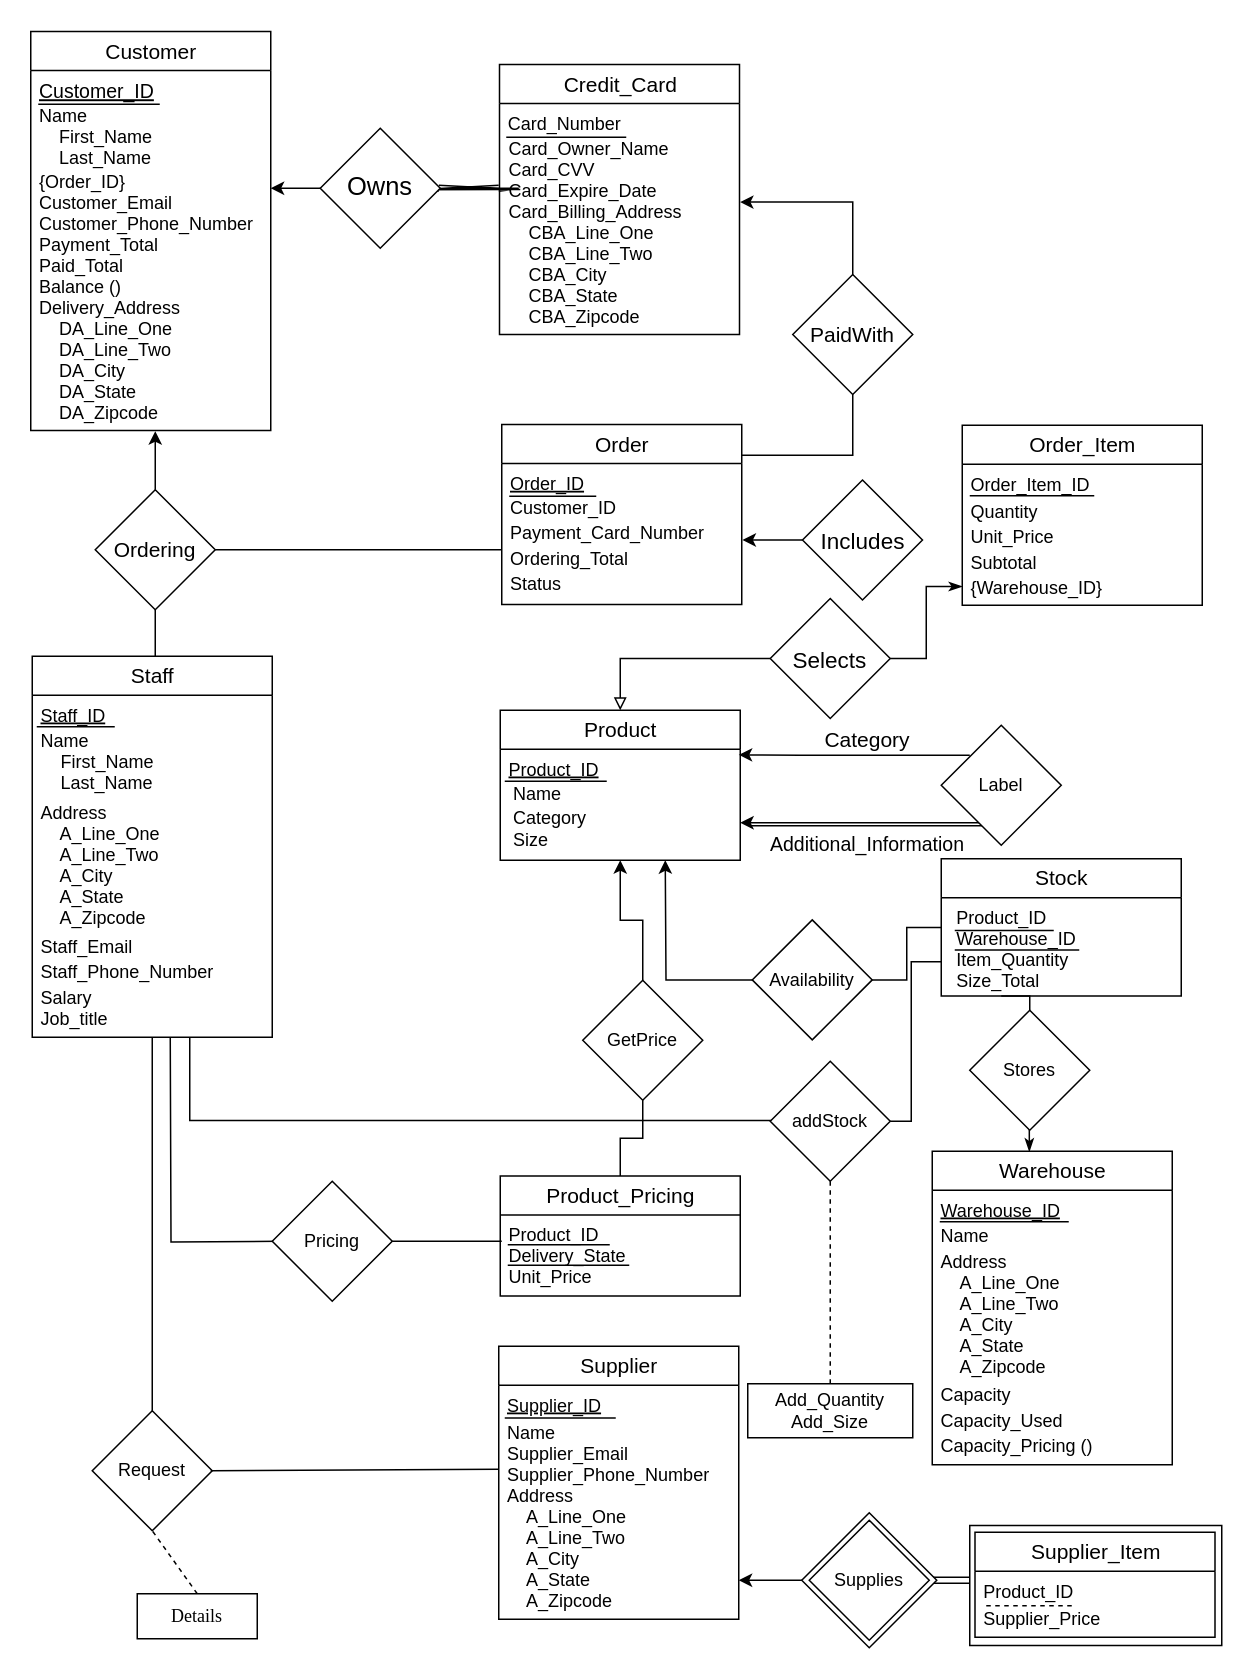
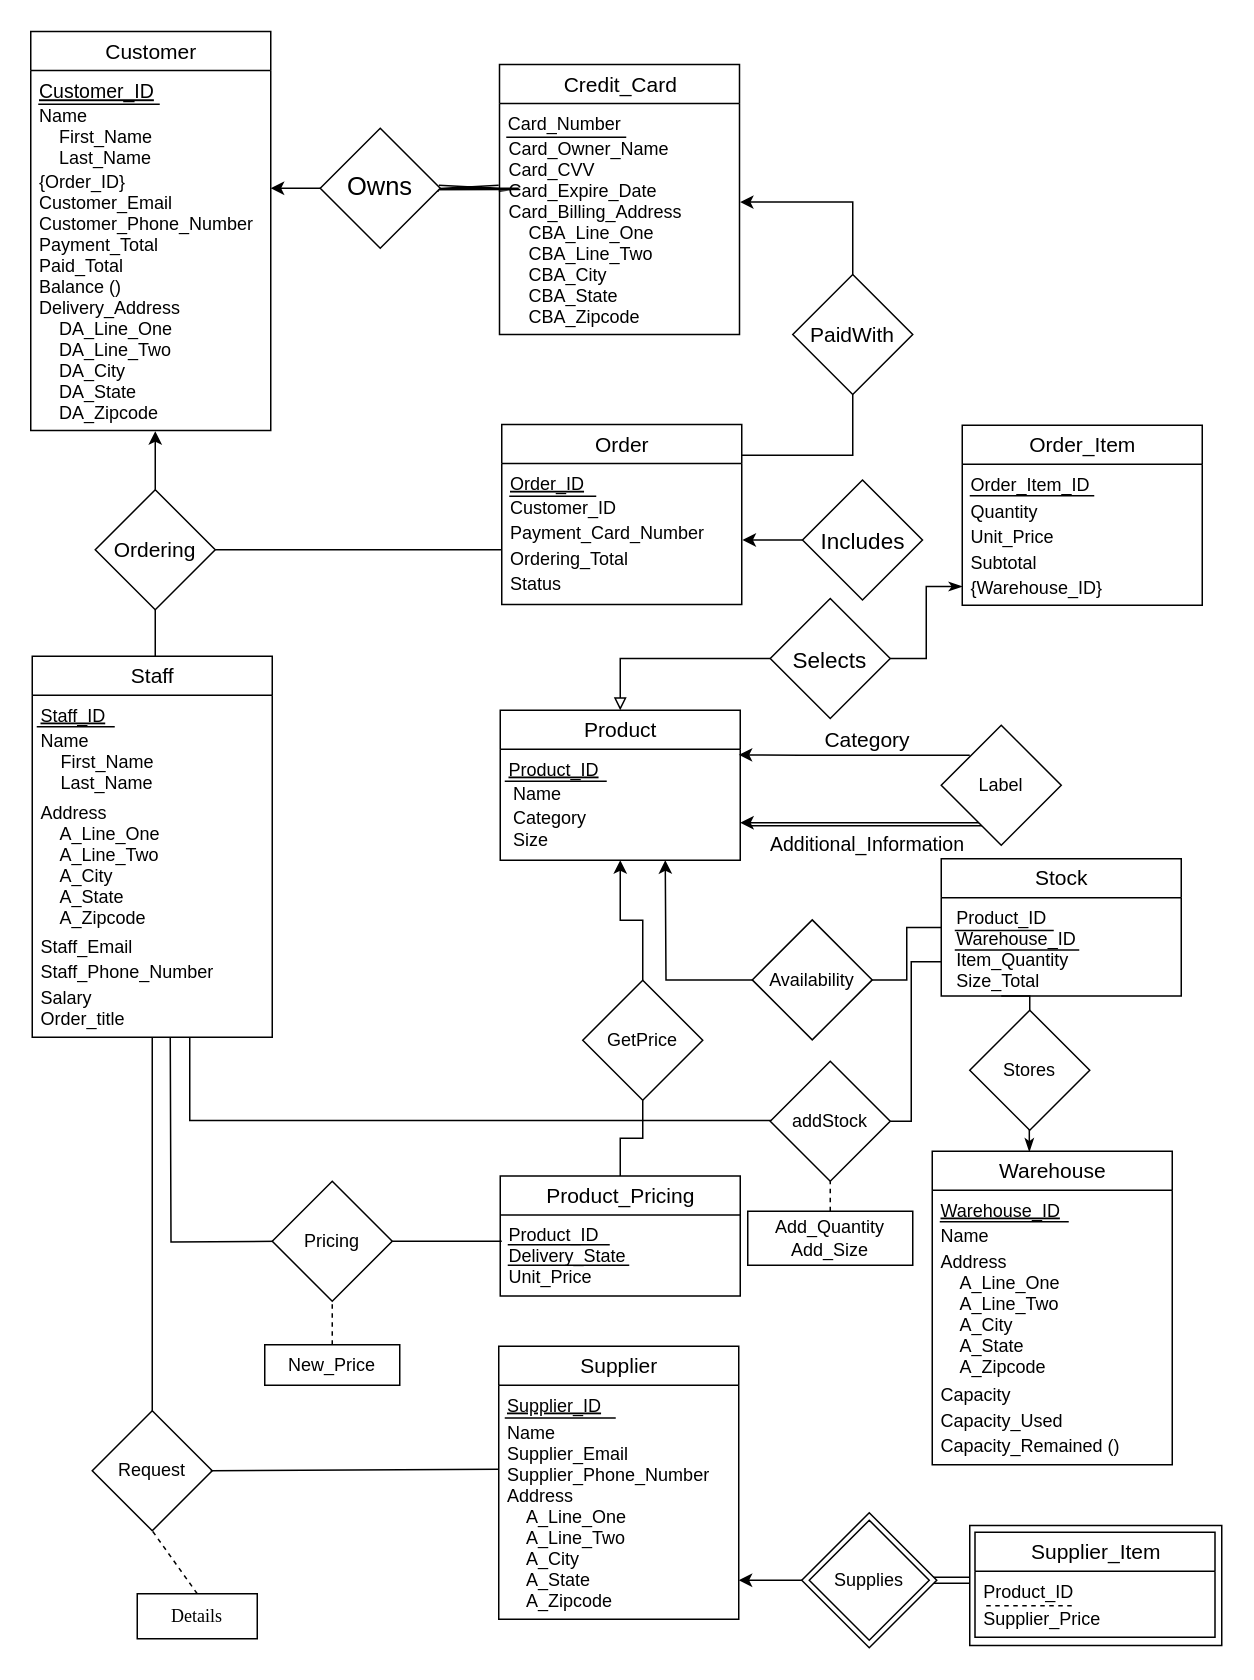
node "Salary Job_title": label "Salary Job_title" -> "Salary Order_title"
edge "Pricing" -- "New_Price": added
node "New_Price": added
node "Add_Quantity Add_Size": moved (830, 1411) -> (830, 1238)
node "Capacity_Pricing ()": label "Capacity_Pricing ()" -> "Capacity_Remained ()"
